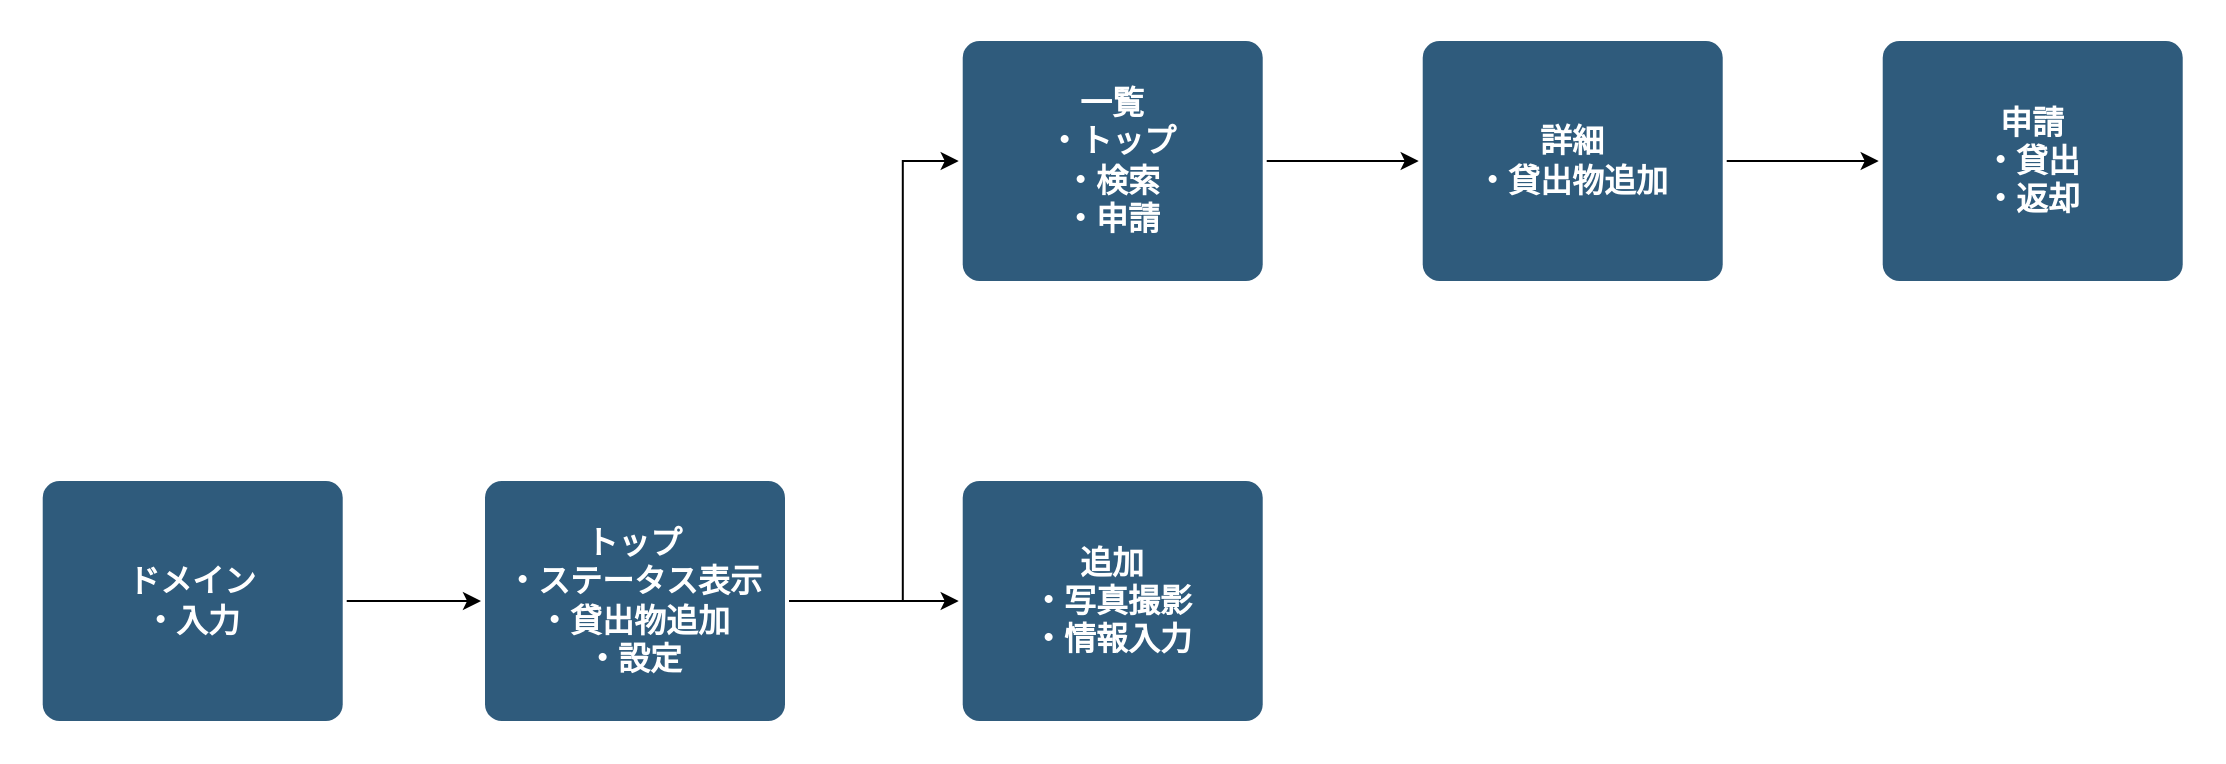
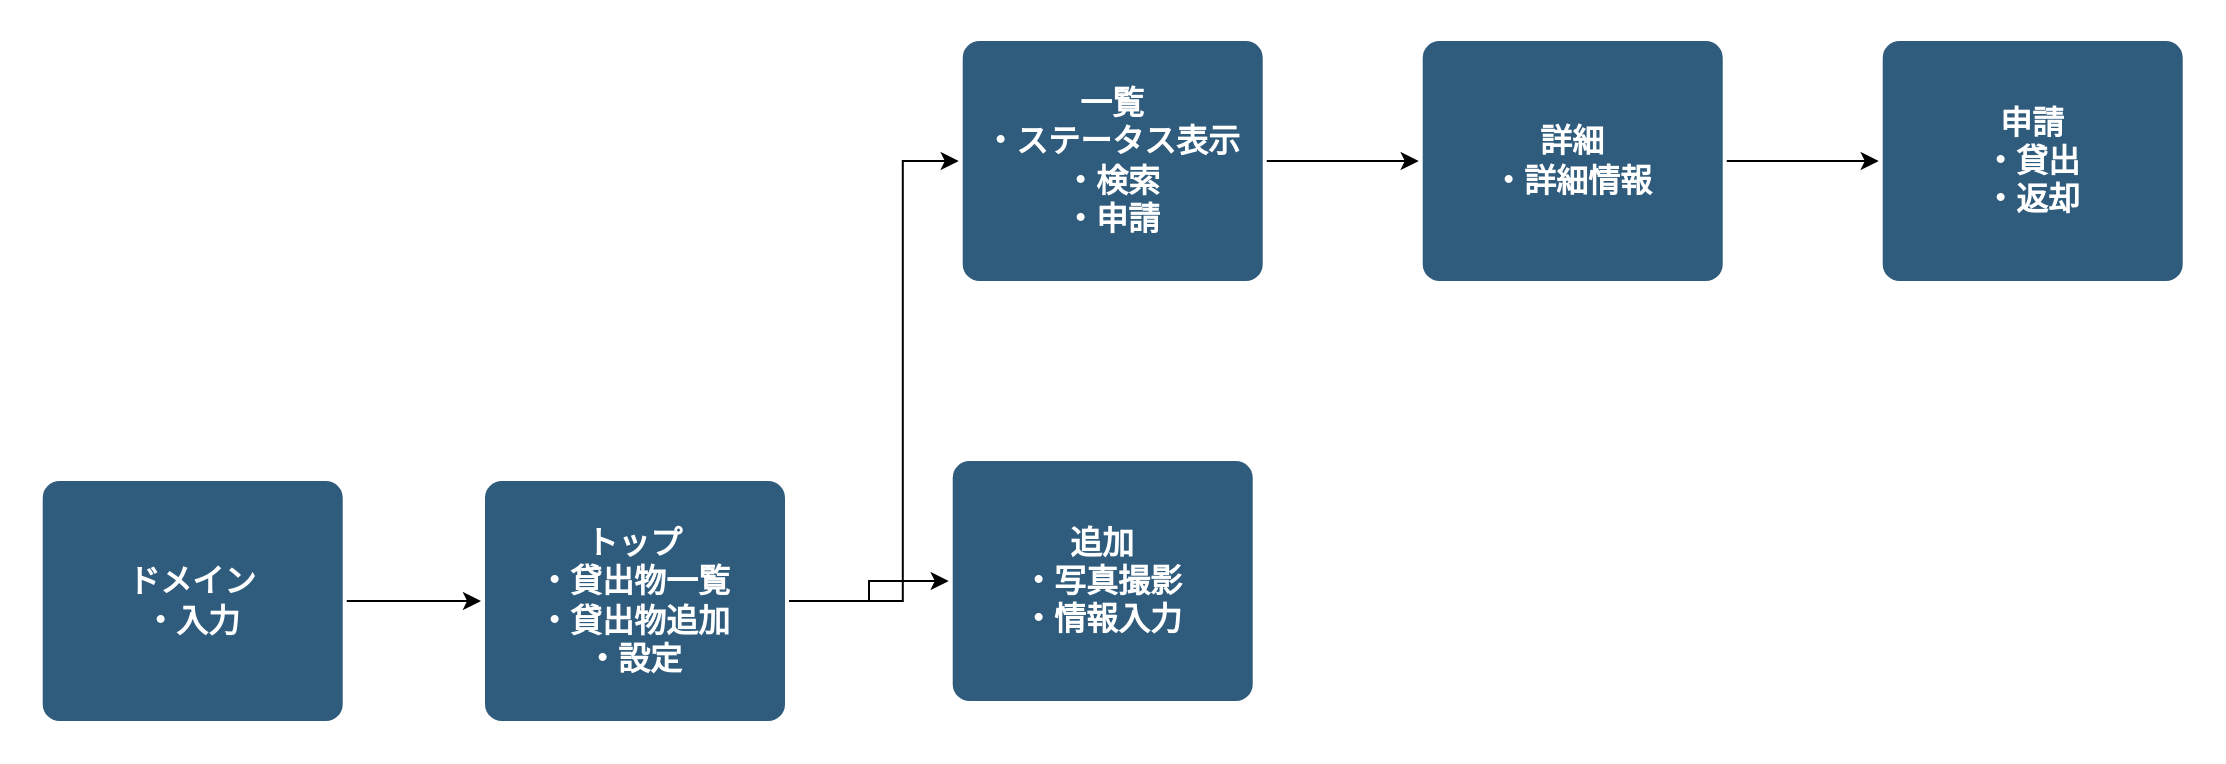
node "一覧 ・トップ ・検索 ・申請": label "一覧 ・トップ ・検索 ・申請" -> "一覧 ・ステータス表示 ・検索 ・申請"
node "詳細 ・貸出物追加": label "詳細 ・貸出物追加" -> "詳細 ・詳細情報"
node "トップ ・ステータス表示 ・貸出物追加 ・設定": label "トップ ・ステータス表示 ・貸出物追加 ・設定" -> "トップ ・貸出物一覧 ・貸出物追加 ・設定"
node "追加 ・写真撮影 ・情報入力": moved (1113, 601) -> (1103, 581)
